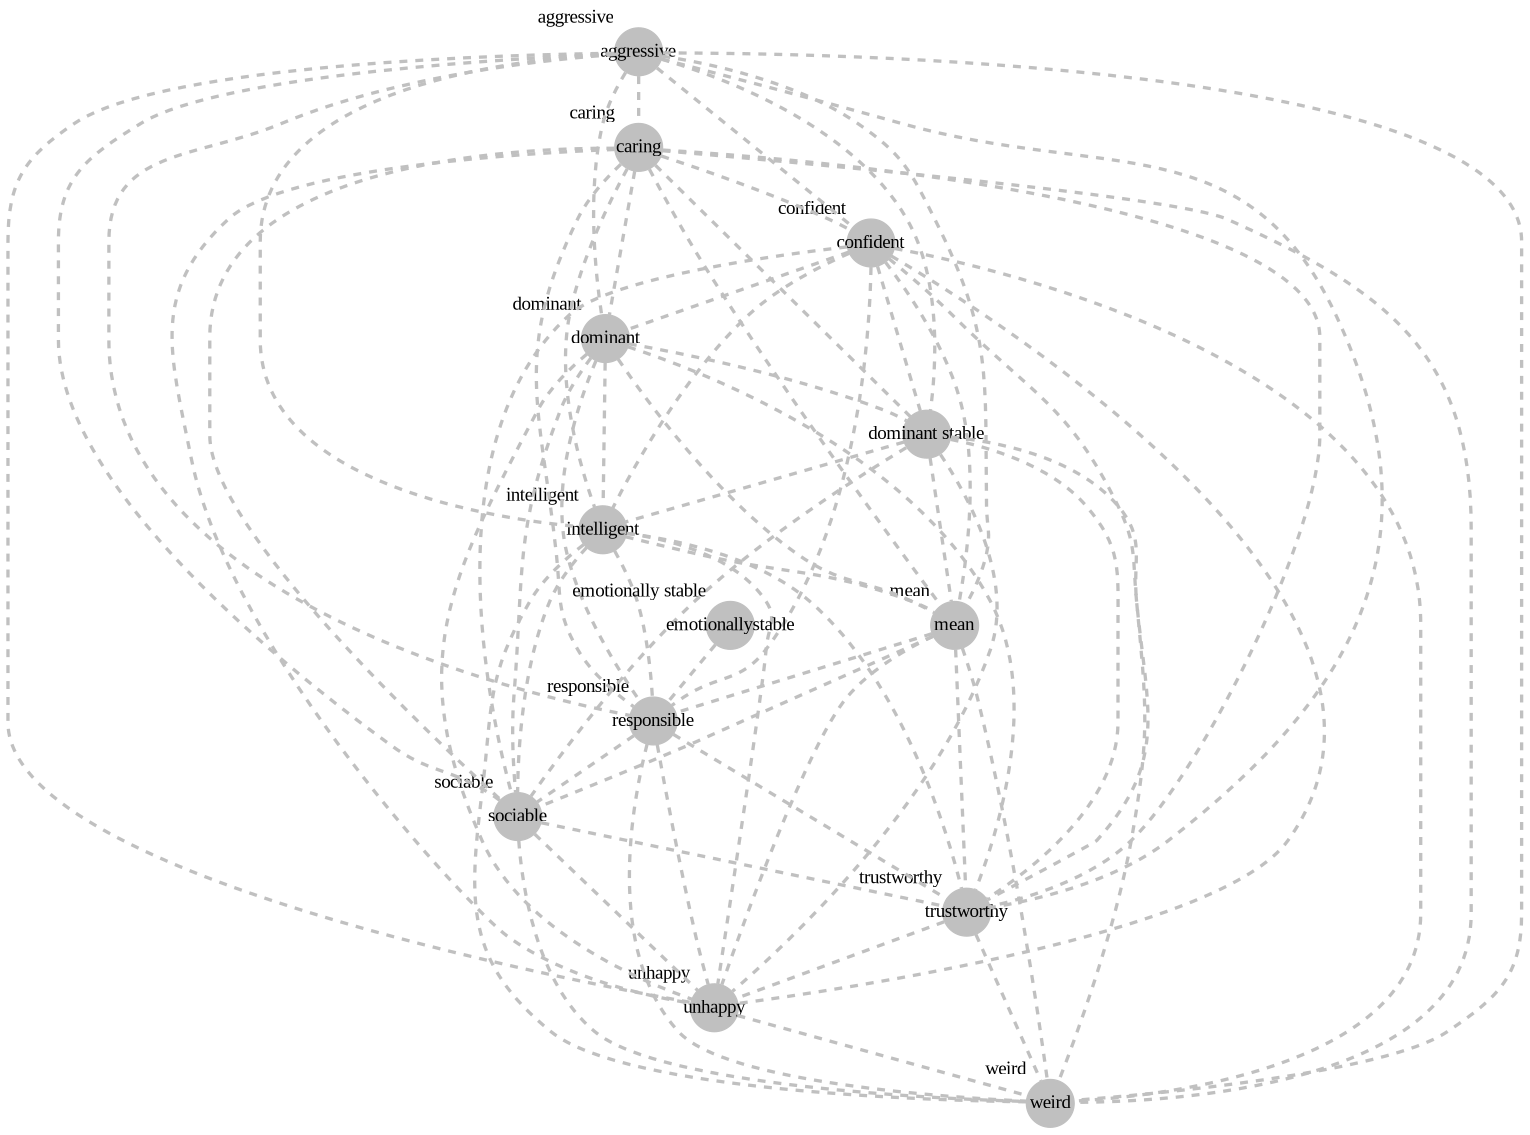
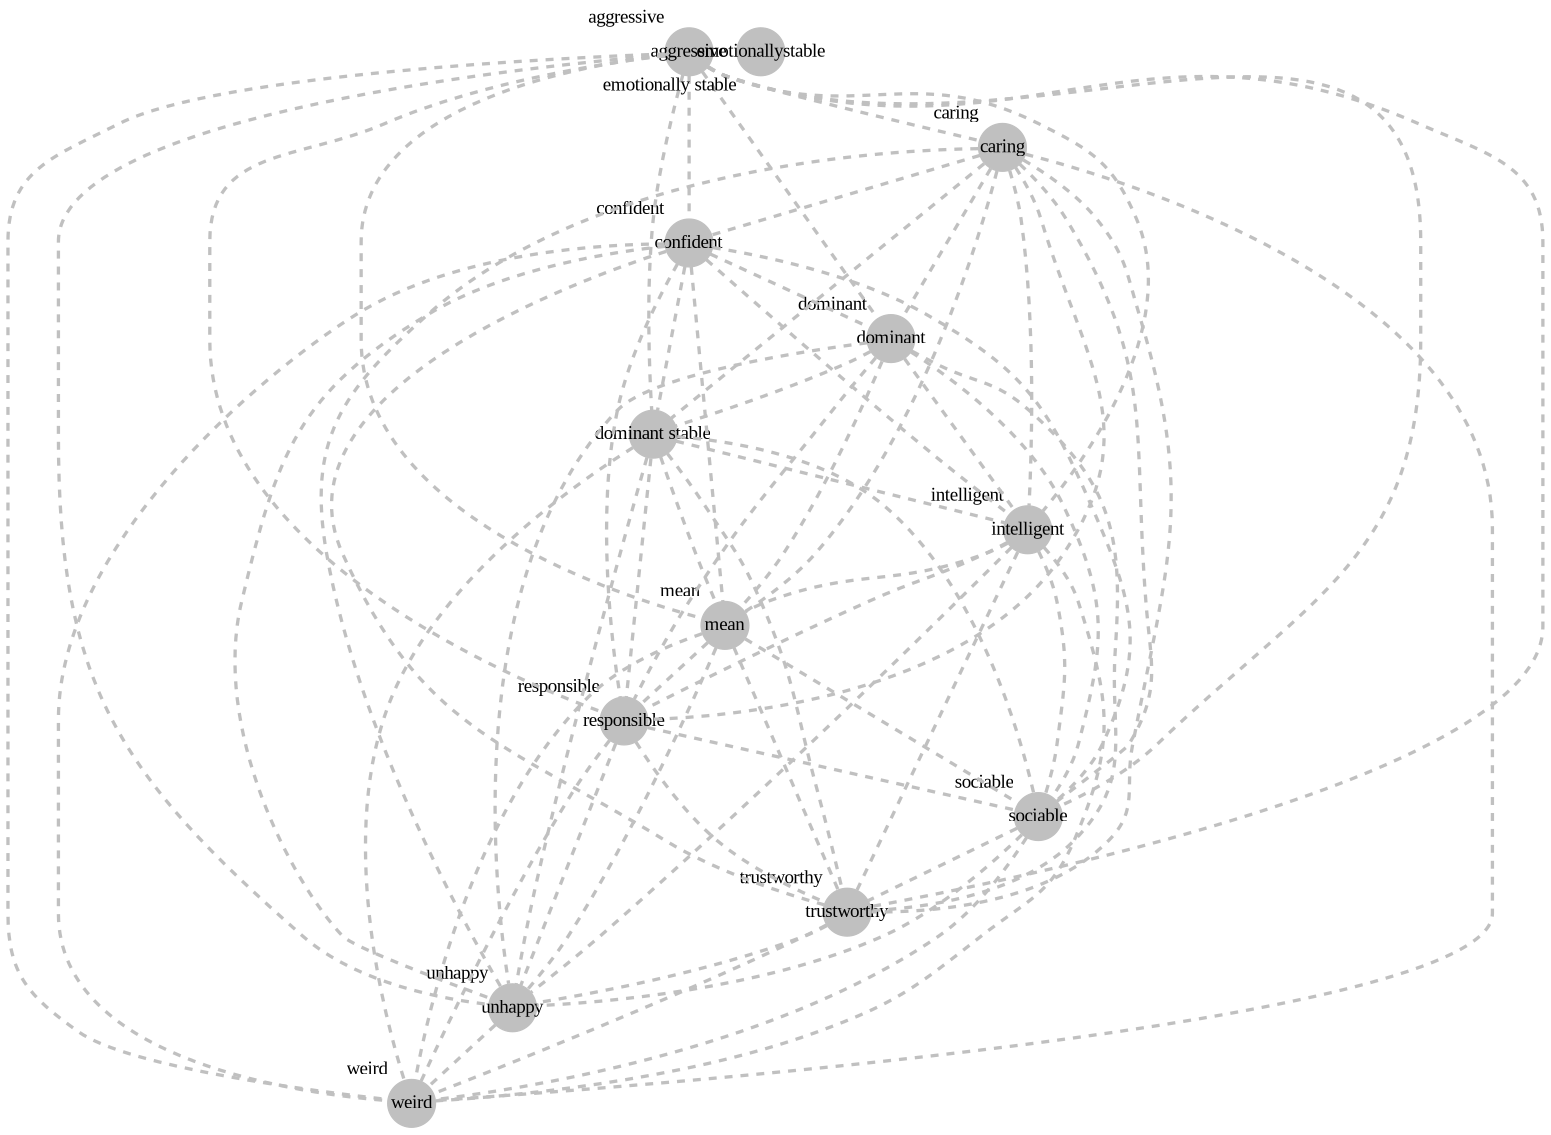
edge "emotionallystable emotionally stable" -- "responsible responsible": now "dominant stable" -- "responsible responsible"
